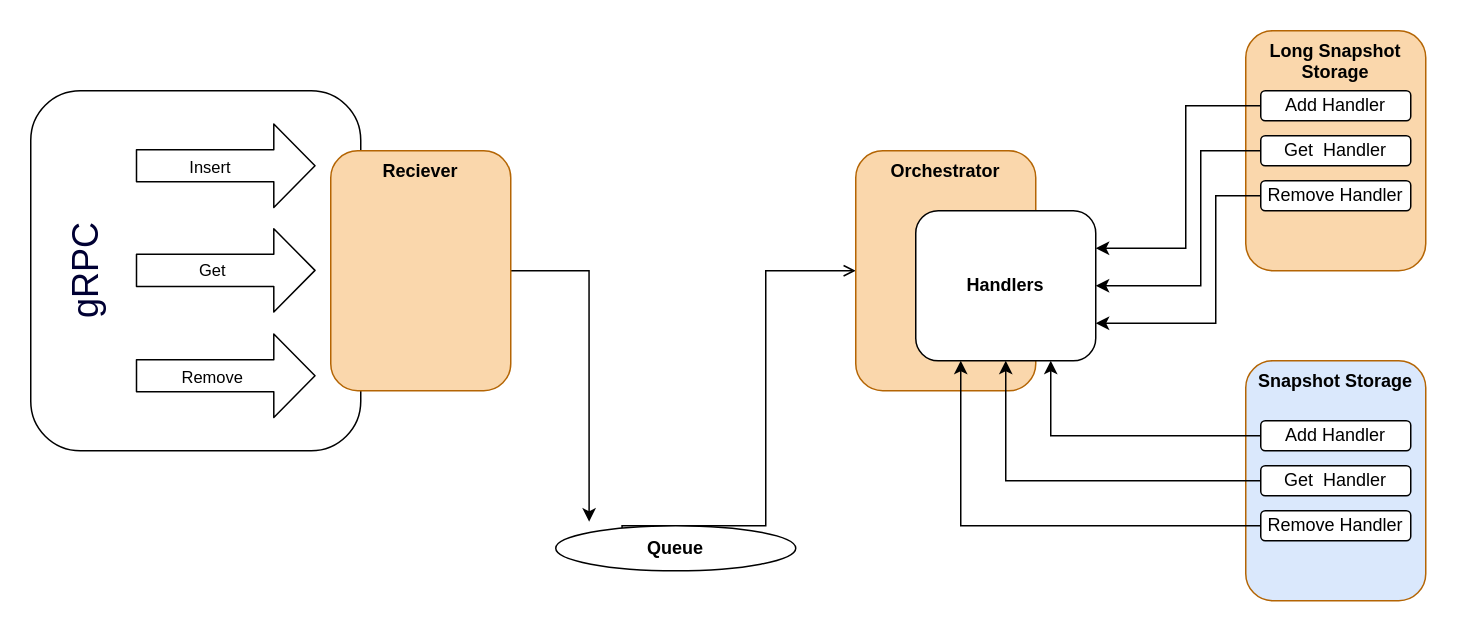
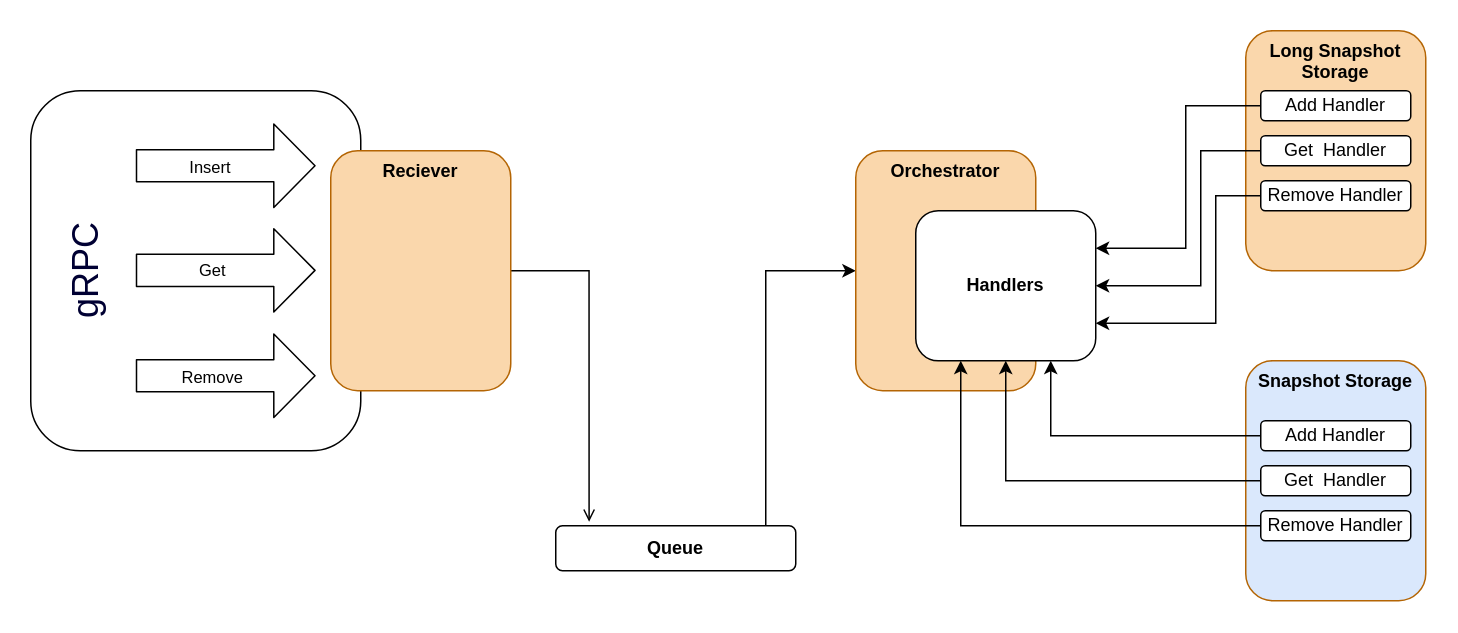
edge "Queue" -> "Orchestrator": arrowhead open -> classic
edge "Reciever" -> "Queue": arrowhead classic -> open
node "Queue": shape ellipse -> rounded rectangle
